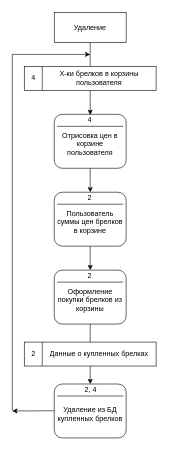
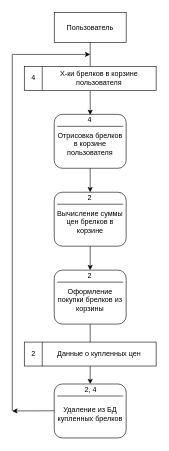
node "Удаление": label "Удаление" -> "Пользователь"
node "Х-ки брелков в корзины пользователя": label "Х-ки брелков в корзины пользователя" -> "Х-ки брелков в корзине пользователя"
node "Отрисовка цен в корзине пользователя": label "Отрисовка цен в корзине пользователя" -> "Отрисовка брелков в корзине пользователя"
node "Пользователь суммы цен брелков в корзине": label "Пользователь суммы цен брелков в корзине" -> "Вычисление суммы цен брелков в корзине"
node "Данные о купленных брелках": label "Данные о купленных брелках" -> "Данные о купленных цен"
